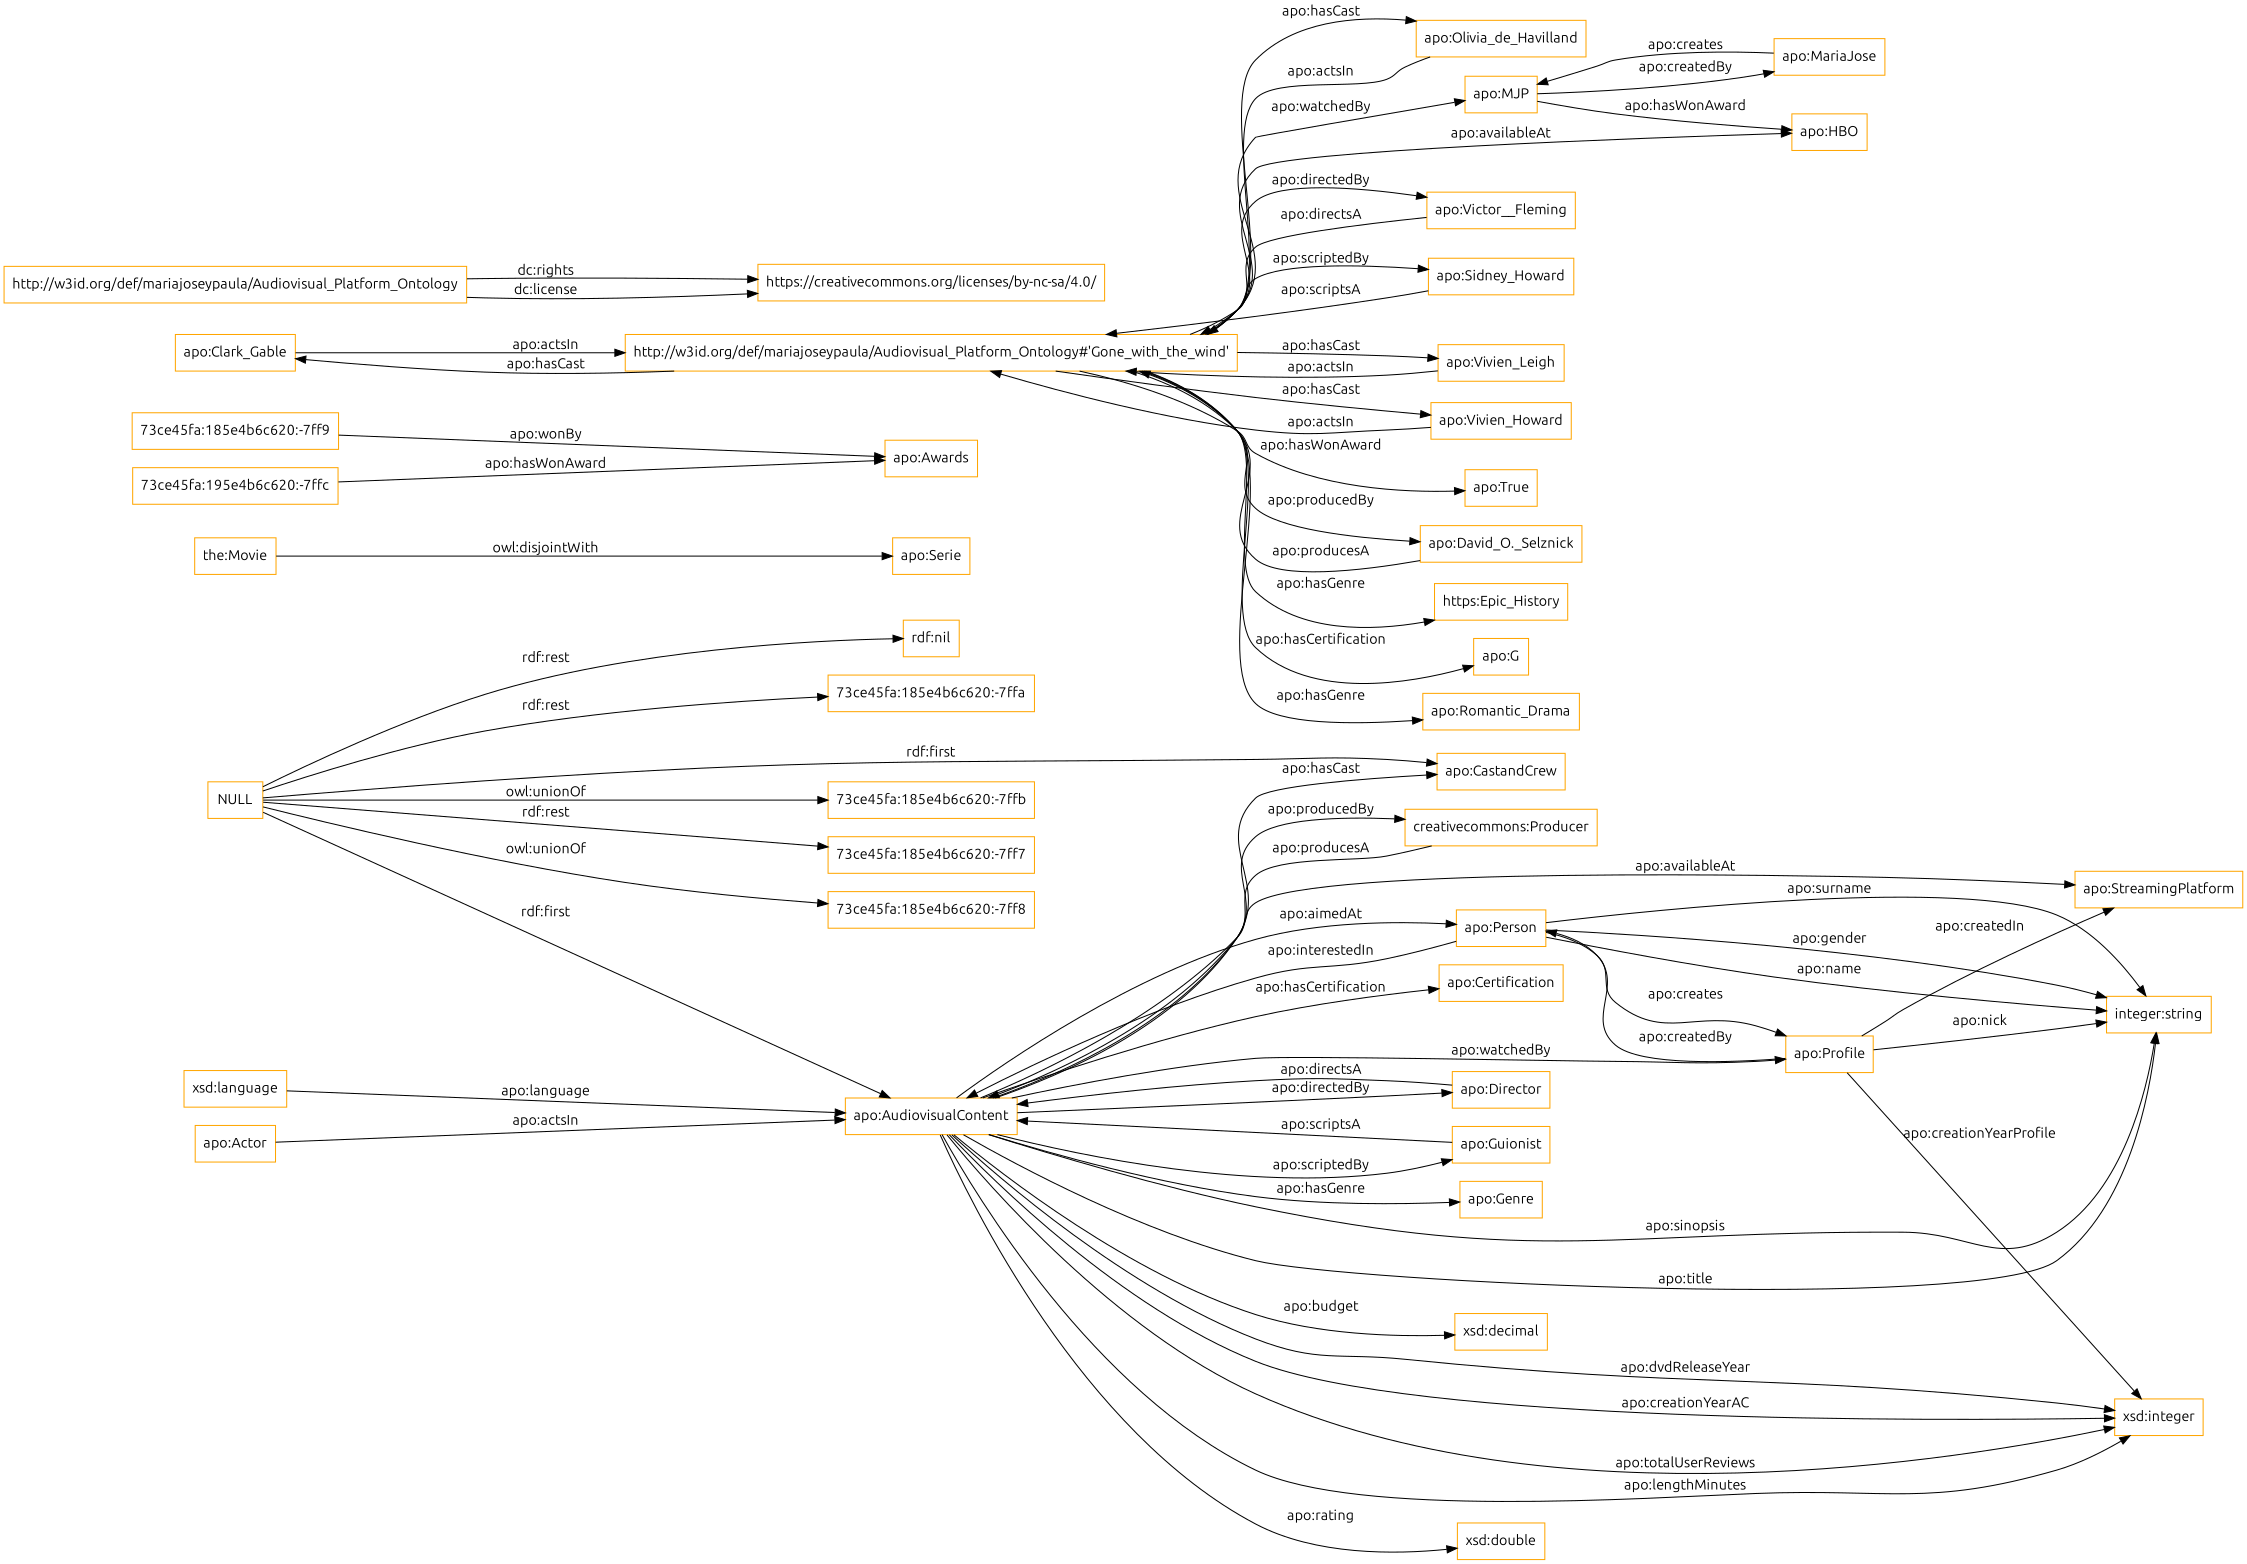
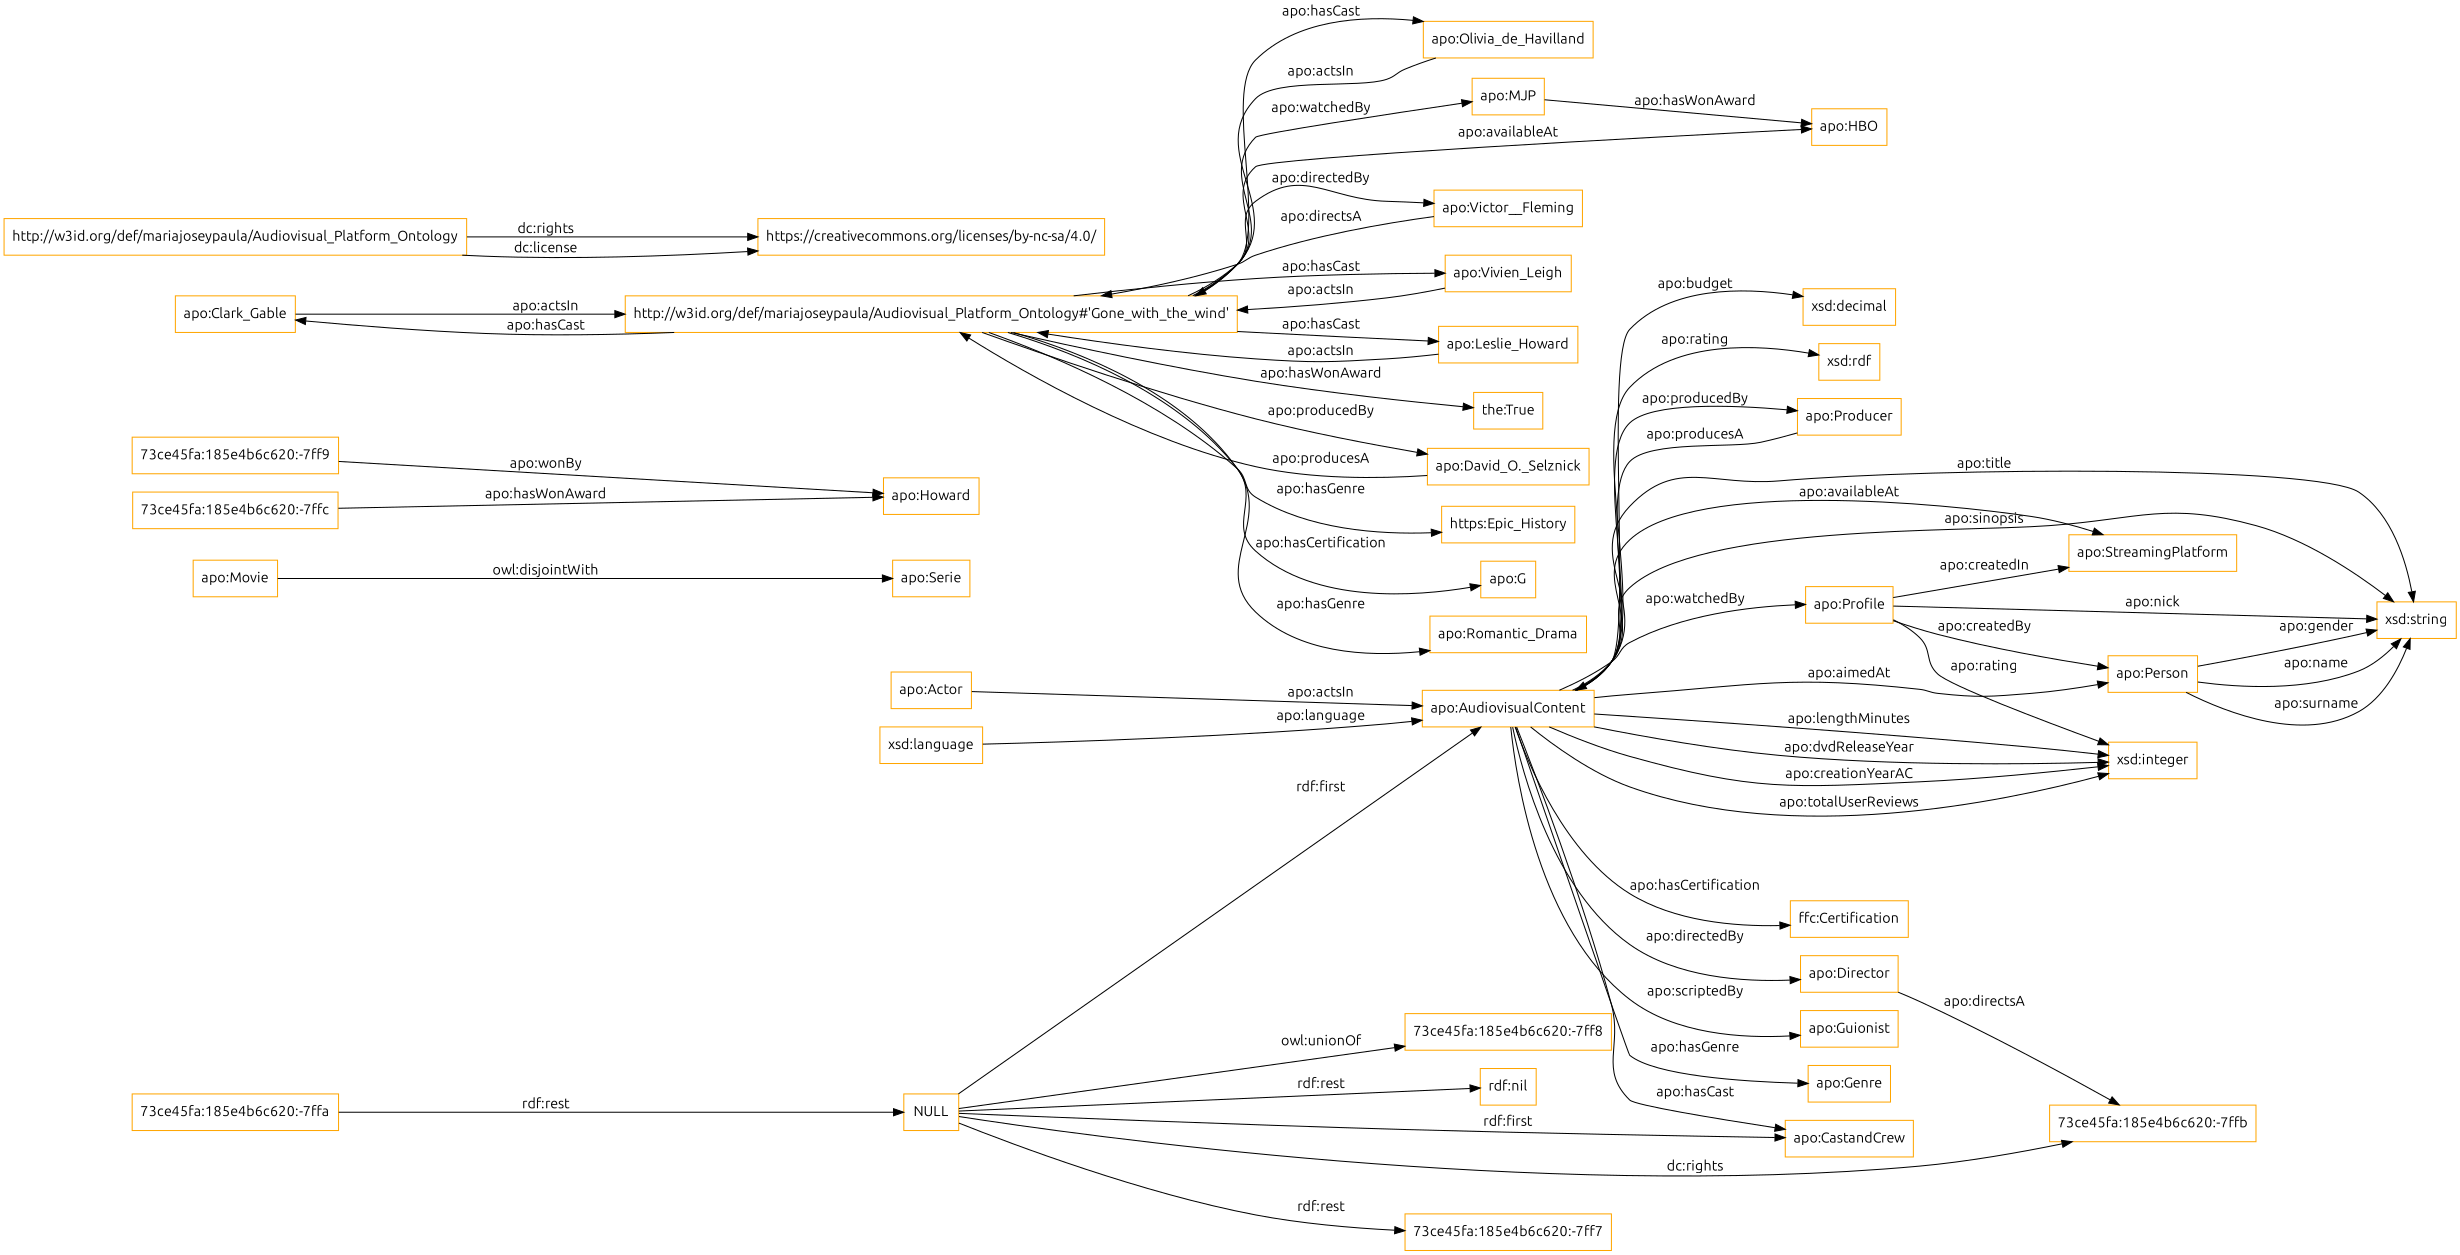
node "apo:MariaJose": removed
node "apo:Sidney_Howard": removed
node "apo:Vivien_Howard": label "apo:Vivien_Howard" -> "apo:Leslie_Howard"
node "apo:Awards": label "apo:Awards" -> "apo:Howard"
node "73ce45fa:195e4b6c620:-7ffc": label "73ce45fa:195e4b6c620:-7ffc" -> "73ce45fa:185e4b6c620:-7ffc"
node "apo:True": label "apo:True" -> "the:True"
node "the:Movie": label "the:Movie" -> "apo:Movie"
edge "NULL" -> "73ce45fa:185e4b6c620:-7ffa": reversed
edge "NULL" -> "73ce45fa:185e4b6c620:-7ffb": label "owl:unionOf" -> "dc:rights"
node "creativecommons:Producer": label "creativecommons:Producer" -> "apo:Producer"
node "apo:Certification": label "apo:Certification" -> "ffc:Certification"
edge "apo:Person" -> "apo:AudiovisualContent": removed, label "apo:interestedIn"
node "integer:string": label "integer:string" -> "xsd:string"
edge "apo:Person" -> "apo:Profile": removed, label "apo:creates"
edge "apo:Director" -> "apo:AudiovisualContent": now "apo:Director" -> "73ce45fa:185e4b6c620:-7ffb"
edge "apo:Guionist" -> "apo:AudiovisualContent": removed, label "apo:scriptsA"
edge "apo:Profile" -> "xsd:integer": label "apo:creationYearProfile" -> "apo:rating"
node "xsd:double": label "xsd:double" -> "xsd:rdf"
